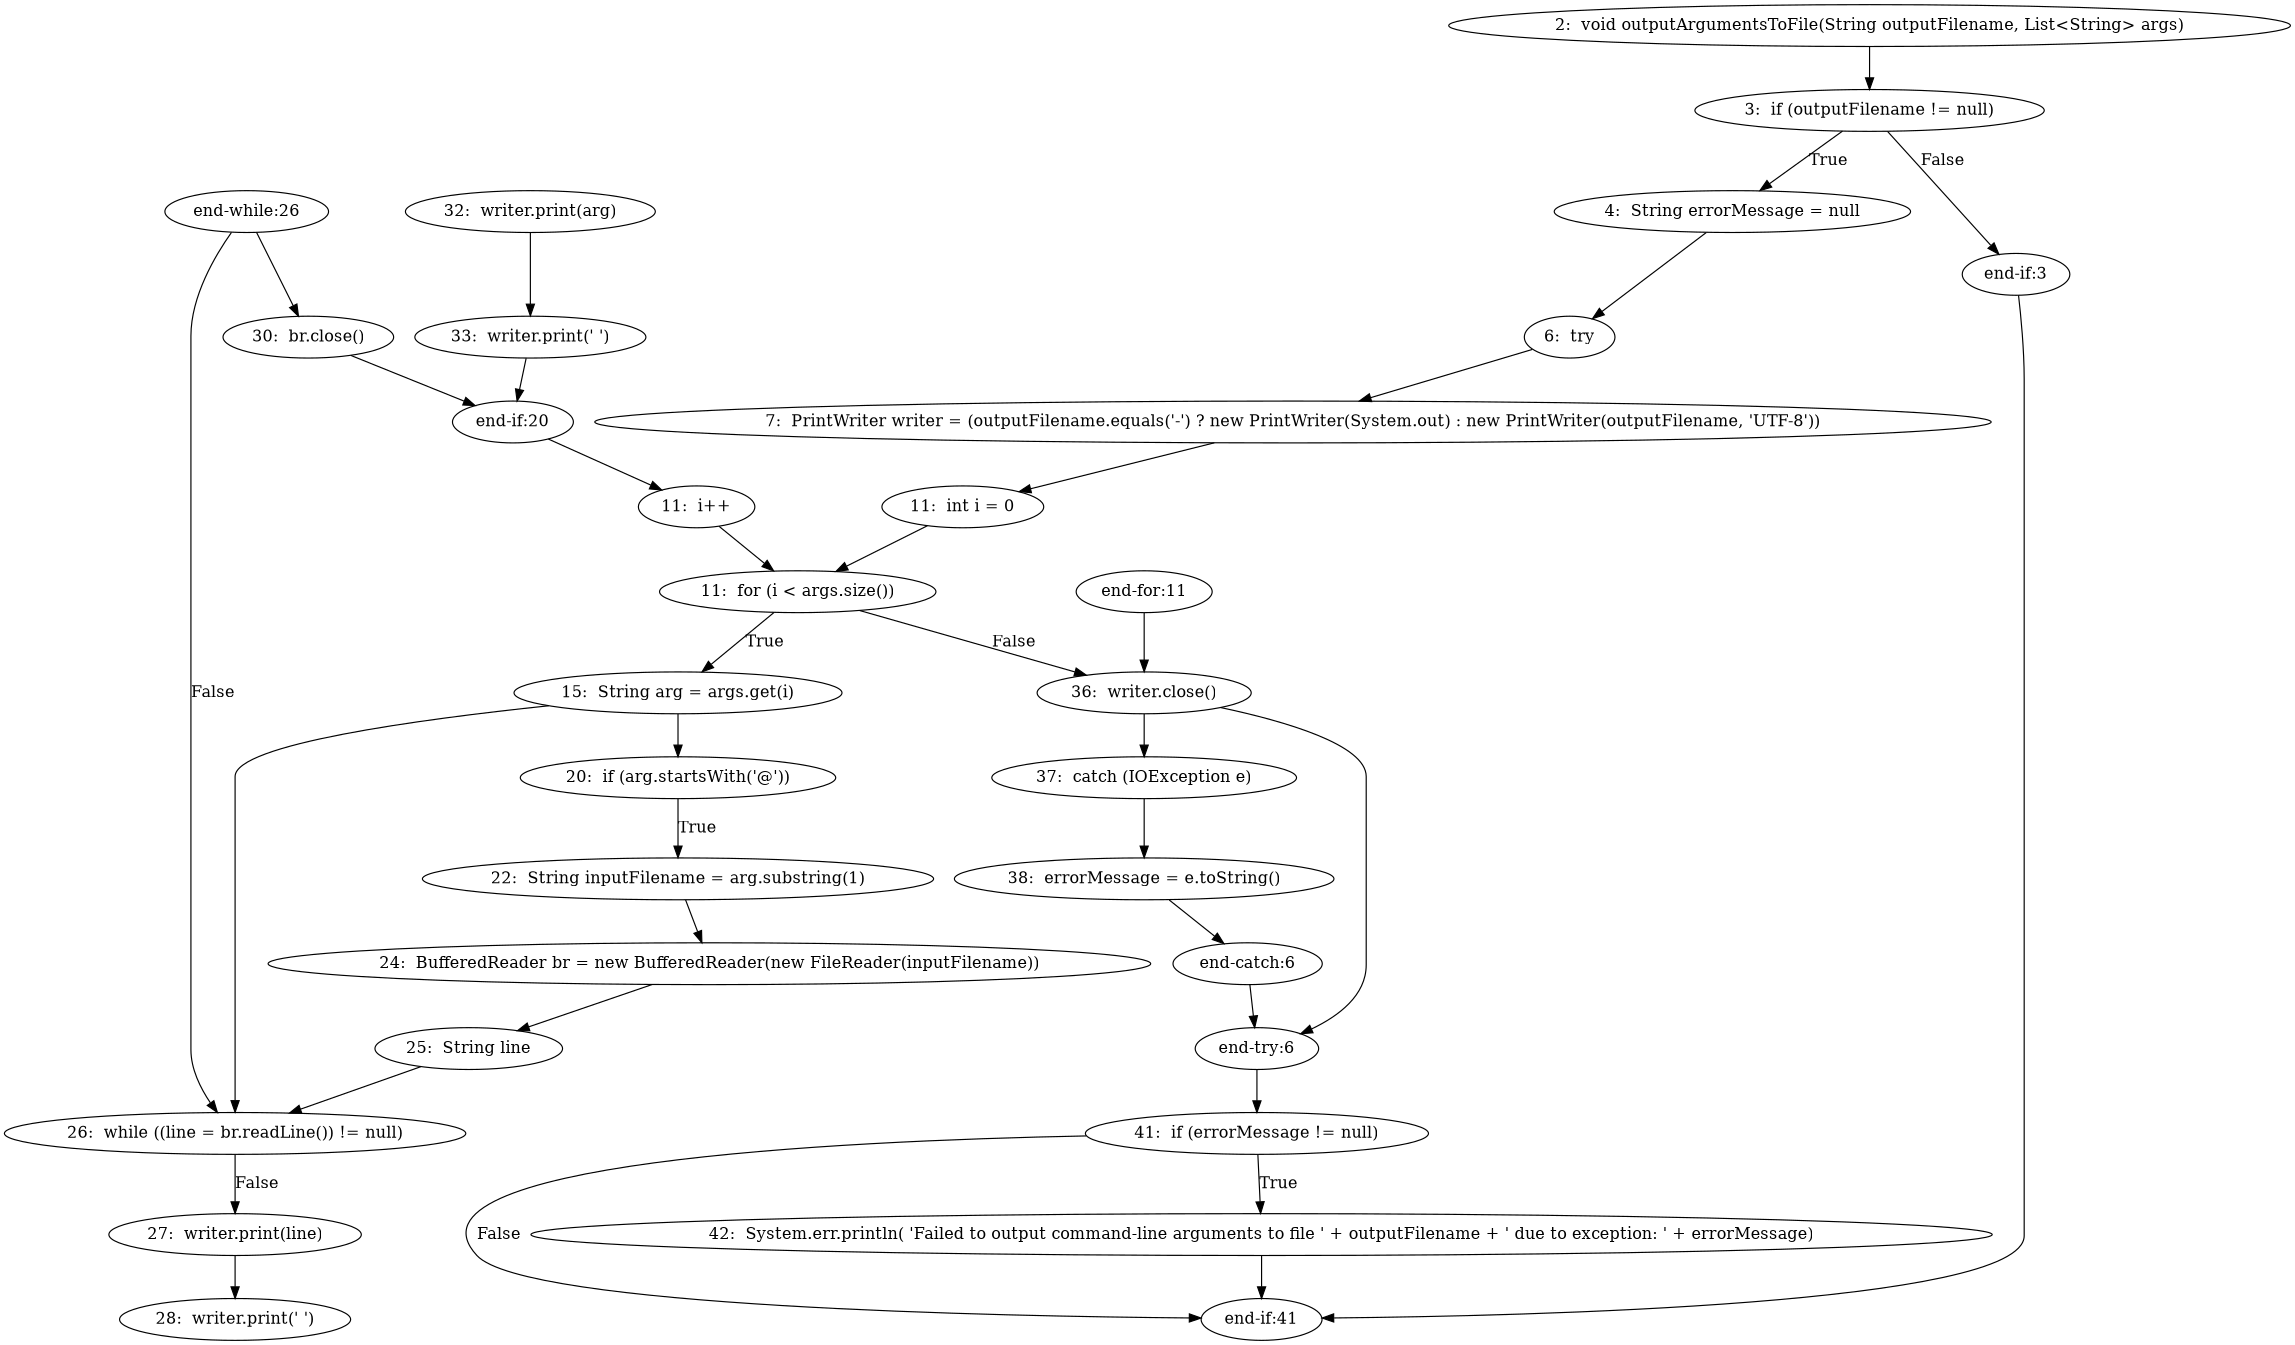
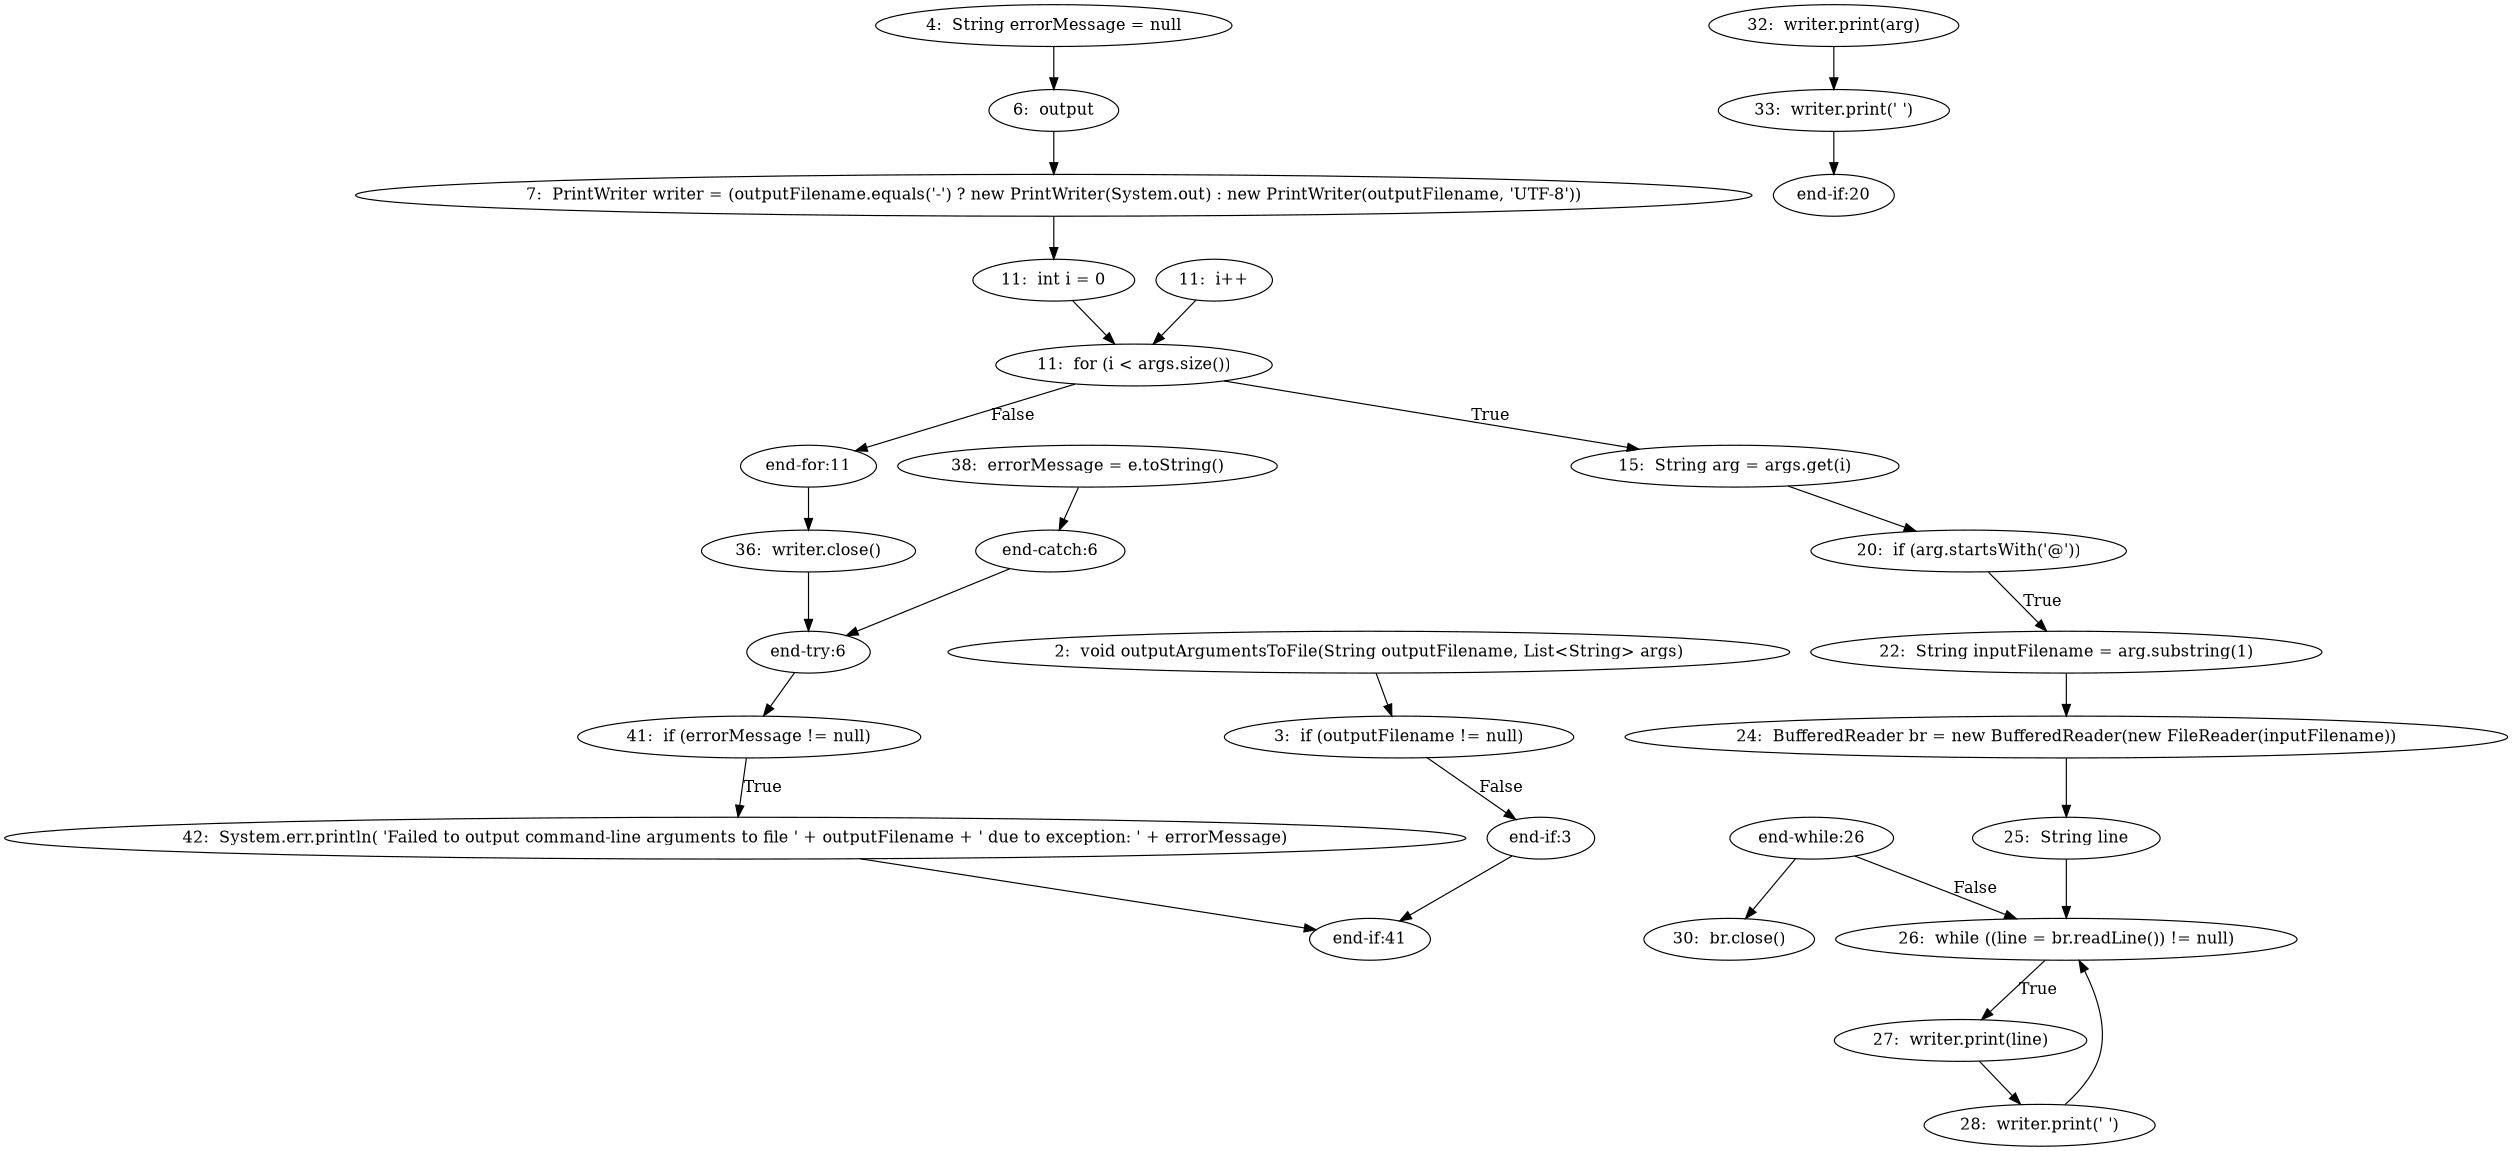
edge "3:  if (outputFilename != null)" -> "4:  String errorMessage = null": removed, label "True"
node "6:  try": label "6:  try" -> "6:  output"
edge "30:  br.close()" -> "end-if:20": removed
edge "end-if:20" -> "11:  i++": removed
edge "11:  for (i < args.size())" -> "36:  writer.close()": now "11:  for (i < args.size())" -> "end-for:11"
edge "15:  String arg = args.get(i)" -> "26:  while ((line = br.readLine()) != null)": now "28:  writer.print(' ')" -> "26:  while ((line = br.readLine()) != null)"
node "37:  catch (IOException e)": removed
edge "26:  while ((line = br.readLine()) != null)" -> "27:  writer.print(line)": label "False" -> "True"
edge "41:  if (errorMessage != null)" -> "end-if:41": removed, label "False"
